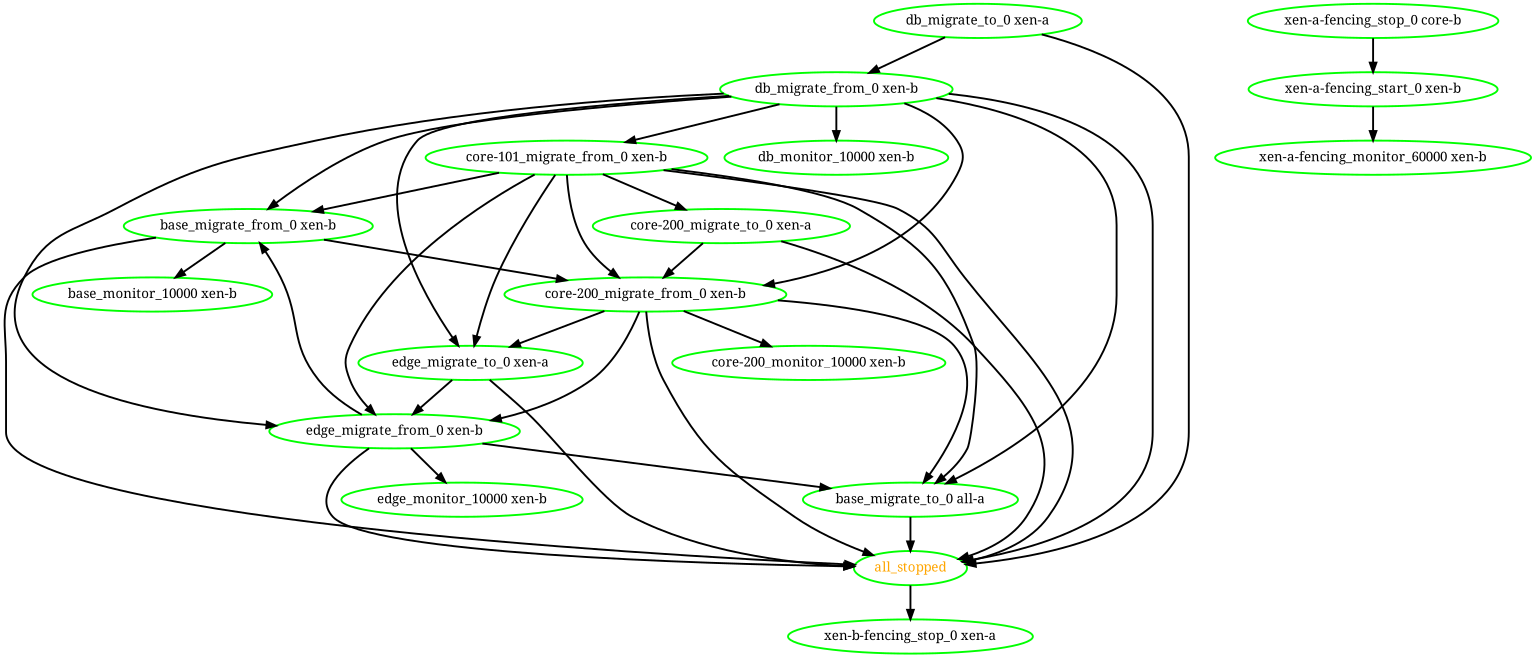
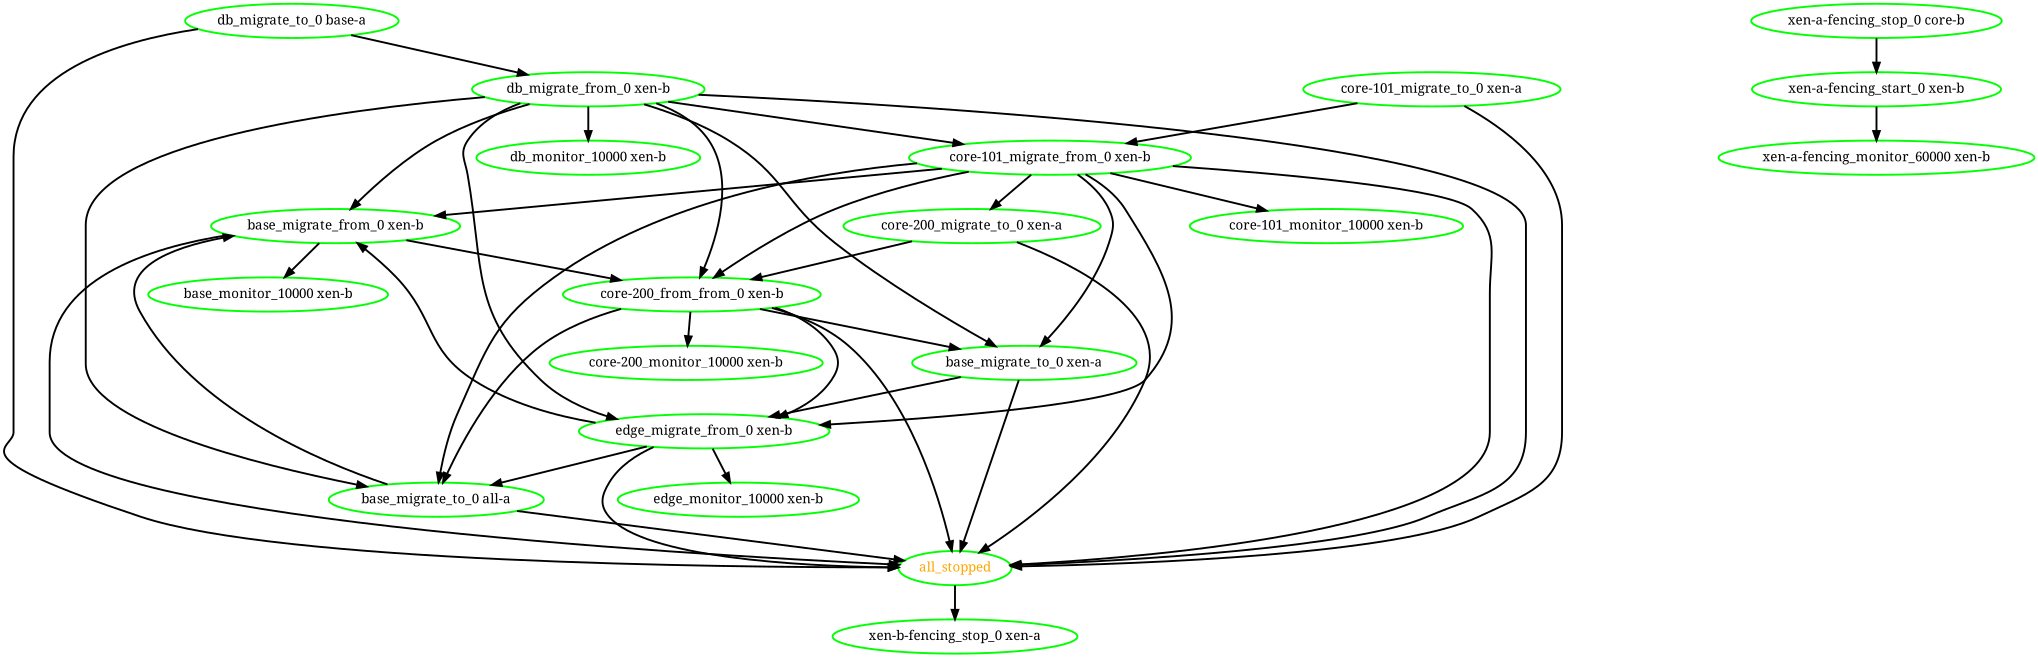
node "db_migrate_to_0 xen-a": label "db_migrate_to_0 xen-a" -> "db_migrate_to_0 base-a"
node "core-101_migrate_to_0 xen-a": added
node "core-101_monitor_10000 xen-b": added
node "core-200_migrate_from_0 xen-b": label "core-200_migrate_from_0 xen-b" -> "core-200_from_from_0 xen-b"
node "edge_migrate_to_0 xen-a": label "edge_migrate_to_0 xen-a" -> "base_migrate_to_0 xen-a"
edge "base_migrate_to_0 all-a" -> "base_migrate_from_0 xen-b": added
